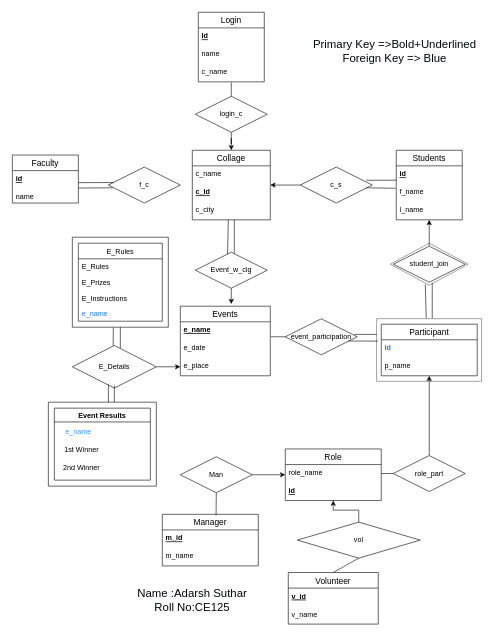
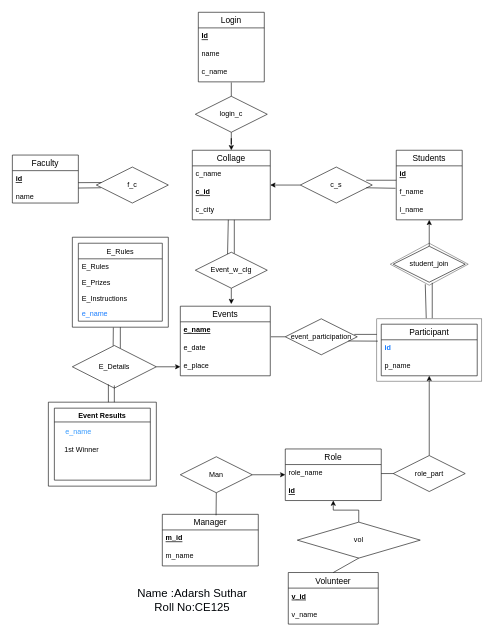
node "Primary Key =>Bold+Underlined Foreign Key => Blue": removed
node "f_c": moved (144, 185) -> (132, 185)
node "2nd Winner": removed
